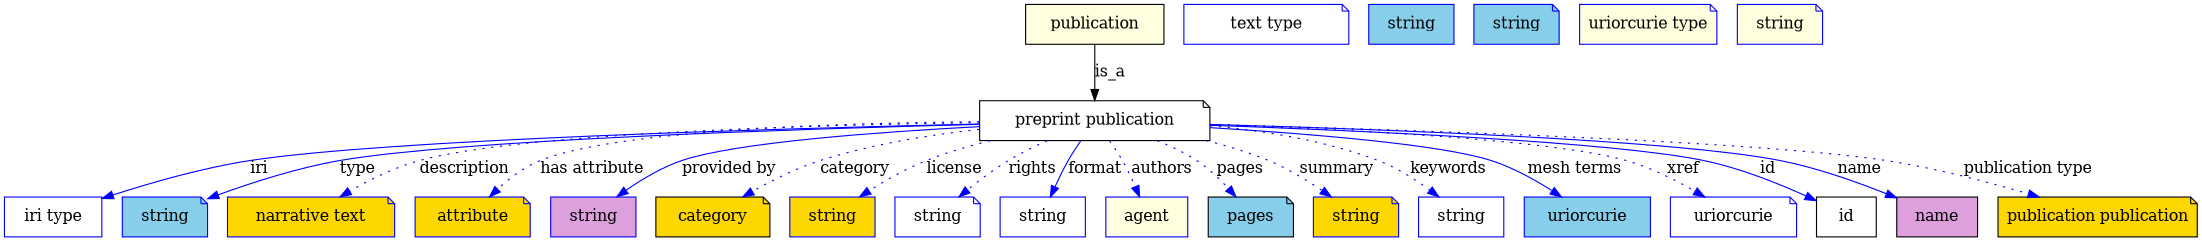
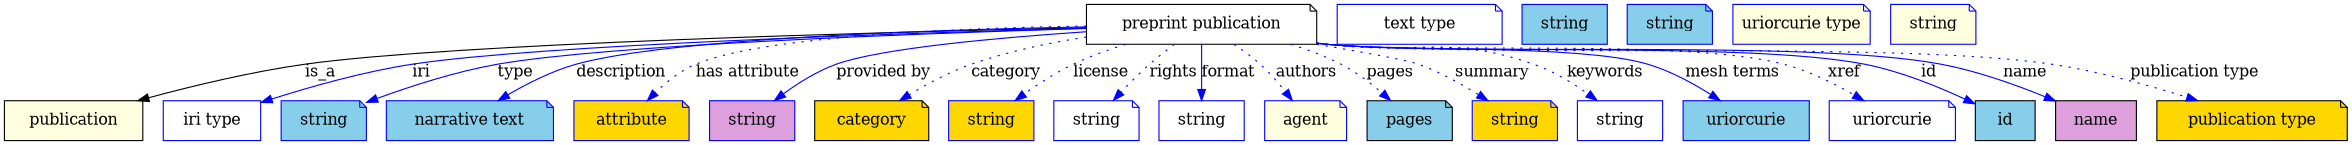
edge "publication" -> "preprint publication": reversed
edge "preprint publication" -> "narrative text": style dotted -> solid
node "narrative text": fillcolor gold -> skyblue
node "agent": shape box -> note
node "id": fillcolor white -> skyblue
node "publication publication": label "publication publication" -> "publication type"
